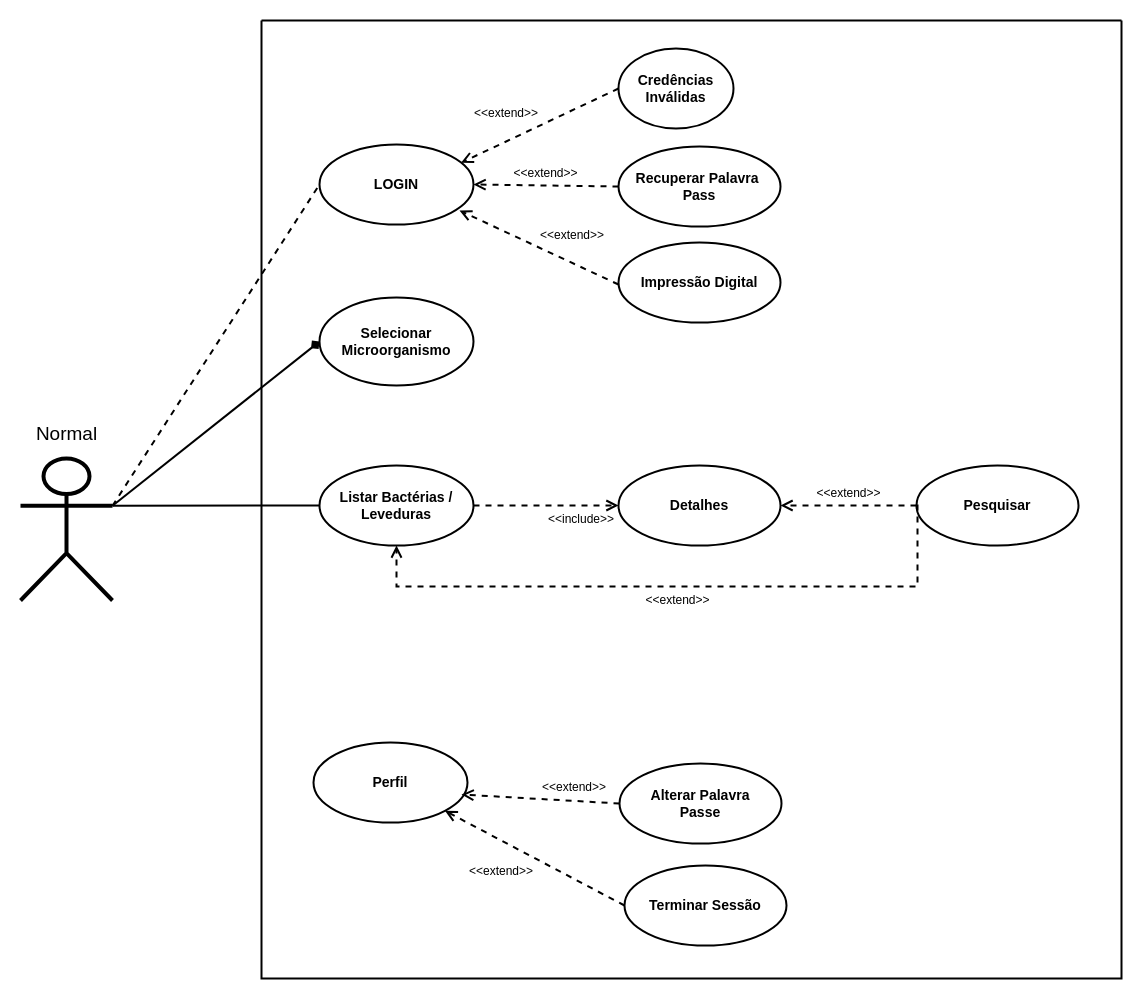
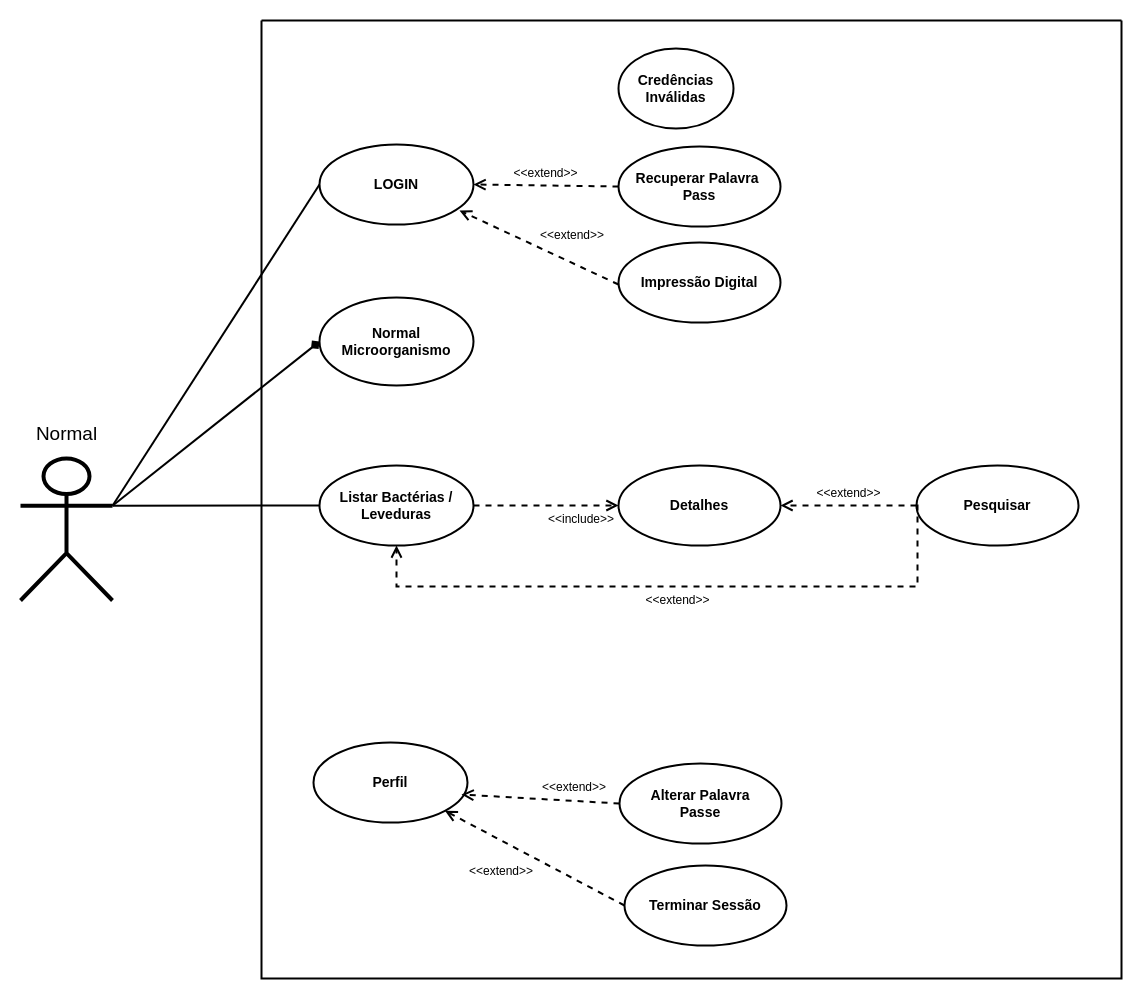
edge "Credências Inválidas" -> "LOGIN": removed, label "<<extend>>"
edge "LOGIN" -- "Normal": style dashed -> solid
node "Selecionar Microorganismo": label "Selecionar Microorganismo" -> "Normal Microorganismo"
